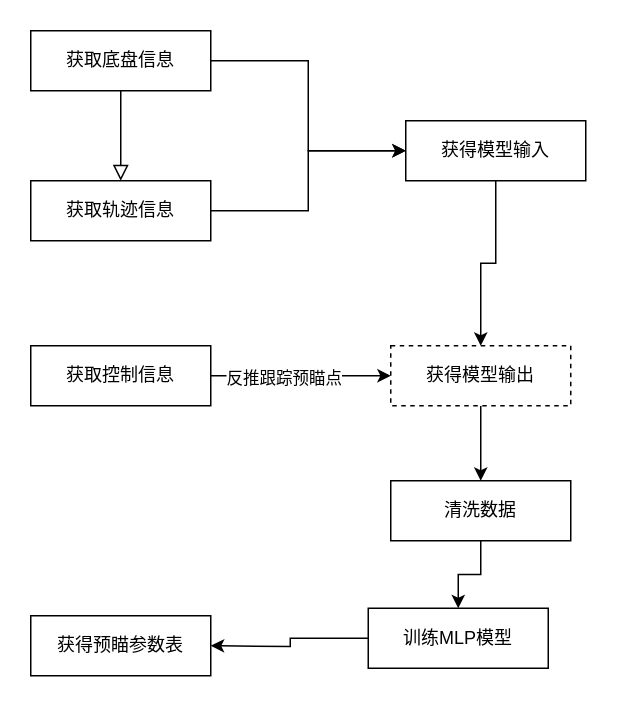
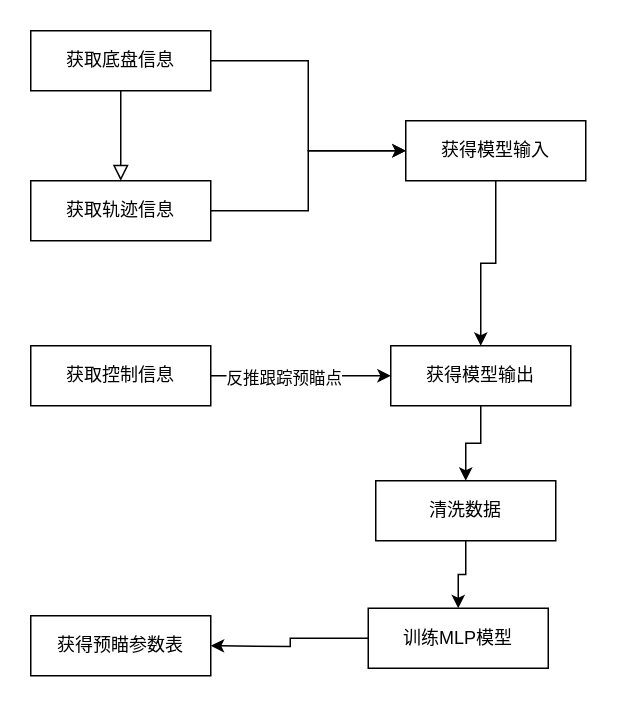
node "获得模型输出": style dashed -> solid
node "清洗数据": moved (481, 511) -> (466, 511)
